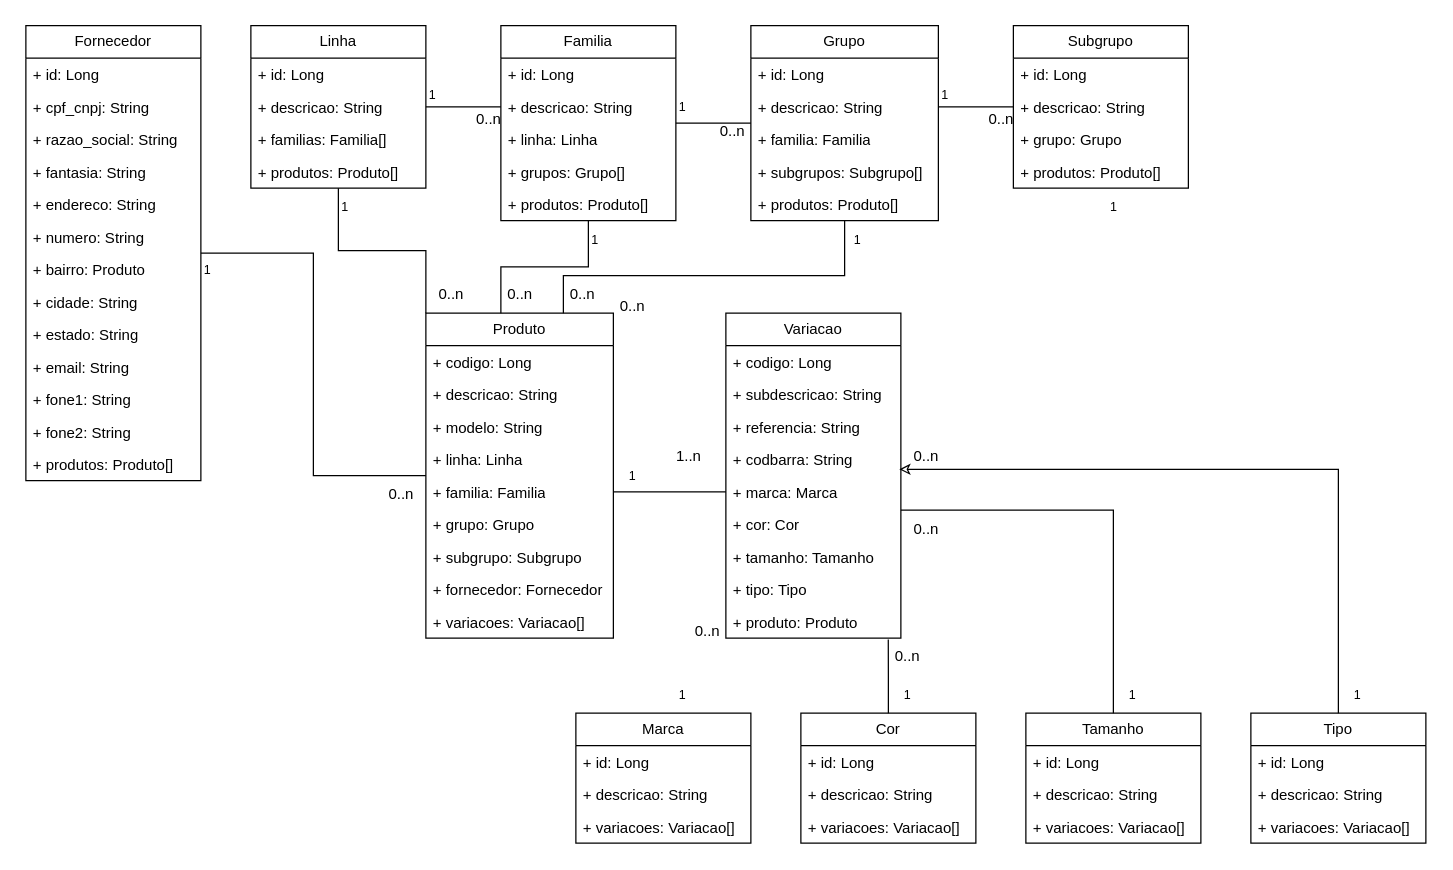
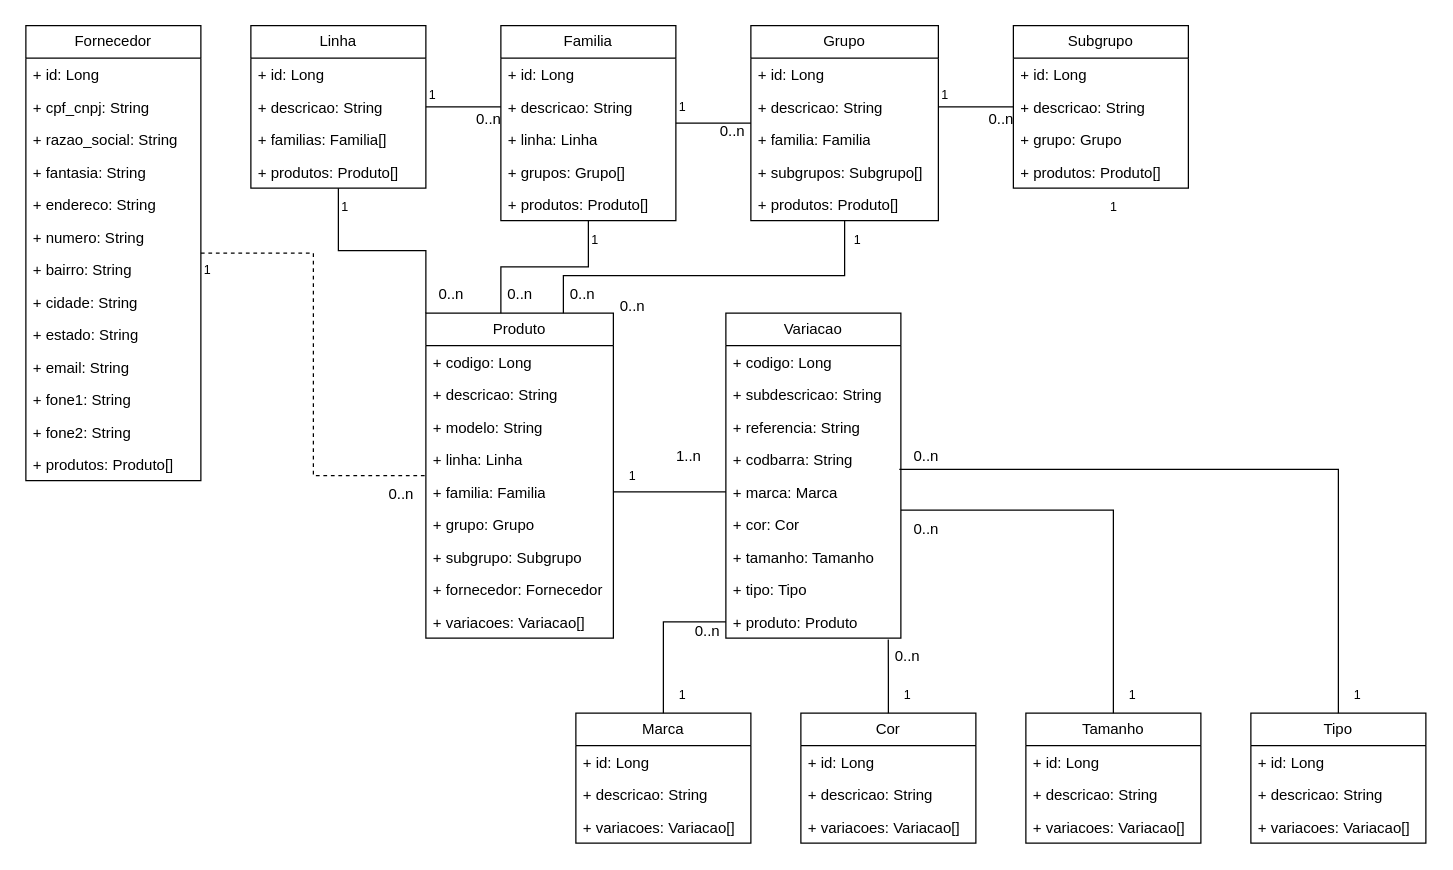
node "+ bairro: Produto": label "+ bairro: Produto" -> "+ bairro: String"
edge "Fornecedor" -- "Produto": style solid -> dashed
edge "Tipo" -> "+ codbarra: String": arrowhead classic -> none
edge "Variacao" -- "Marca": added
